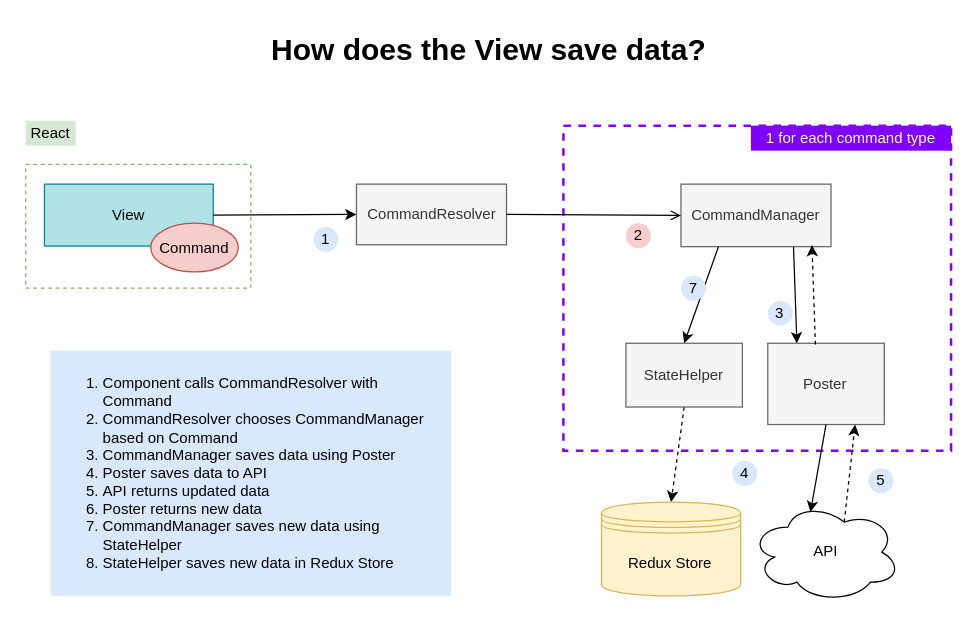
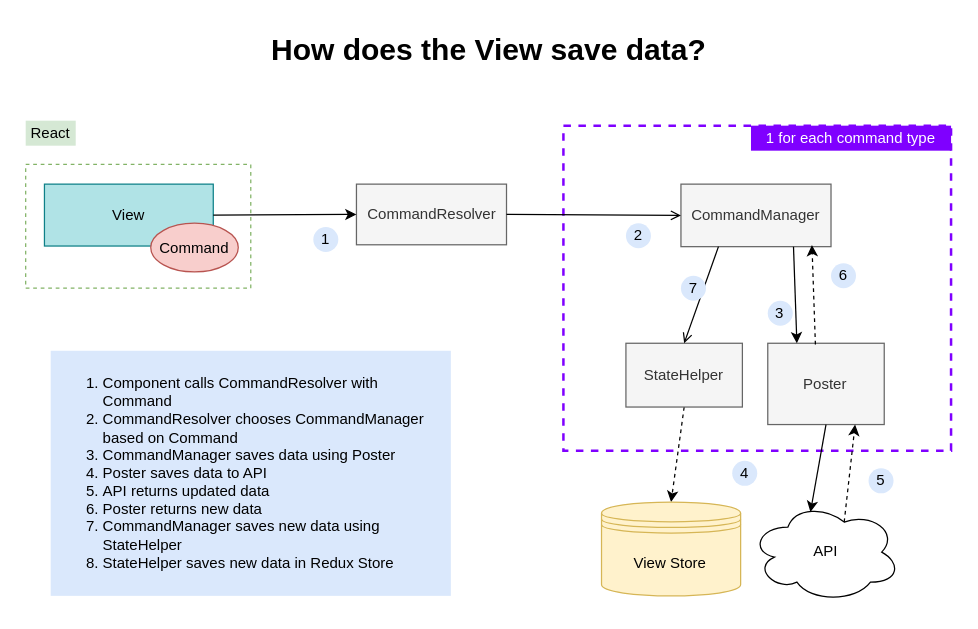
node "2": fillcolor #f8cecc -> #dae8fc
node "6": added
edge "CommandManager" -> "StateHelper": arrowhead classic -> open
node "Redux Store": label "Redux Store" -> "View Store"
